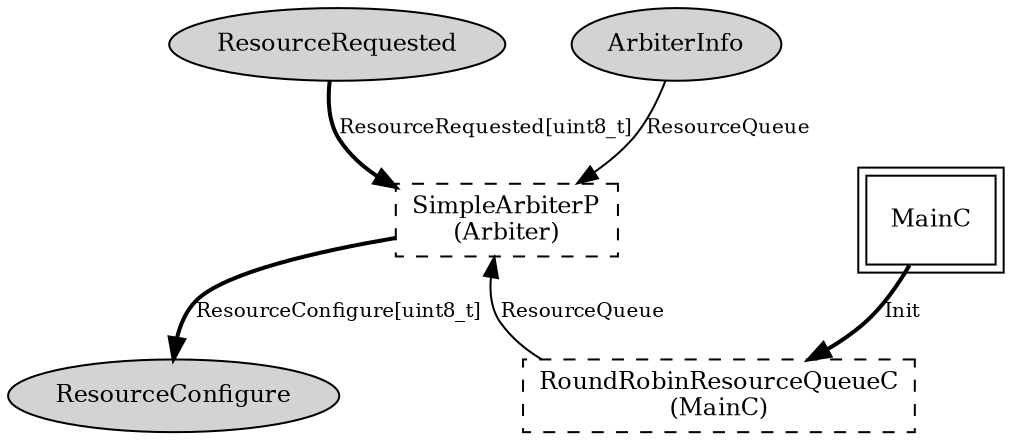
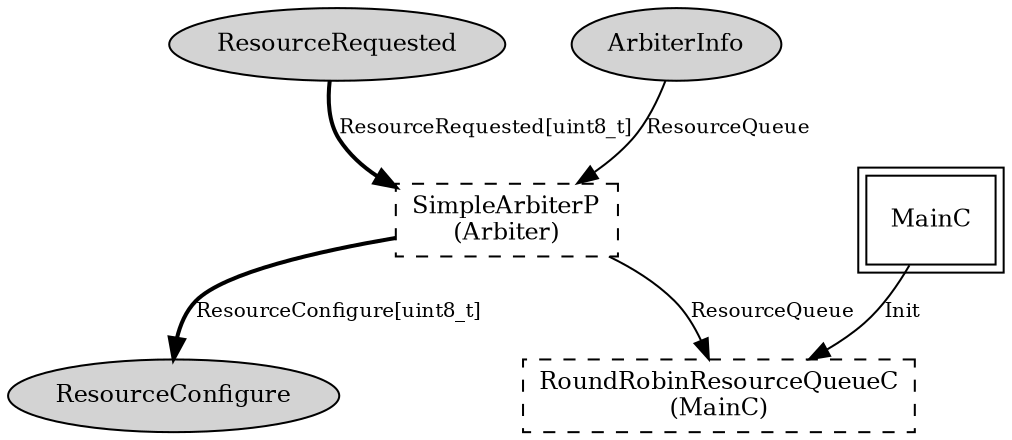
edge "MainC" -> "RoundRobinResourceQueueC (MainC)": style bold -> solid
edge "RoundRobinResourceQueueC (MainC)" -> "SimpleArbiterP (Arbiter)": reversed
